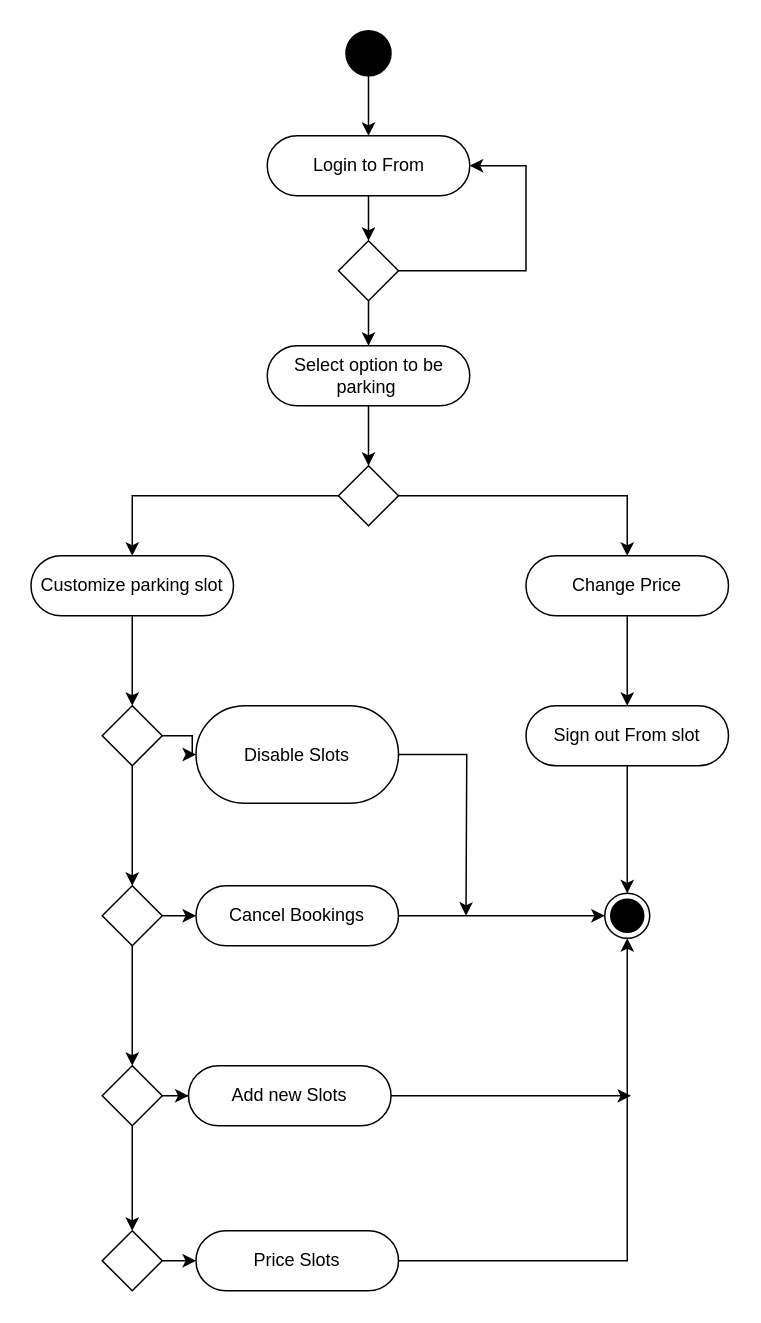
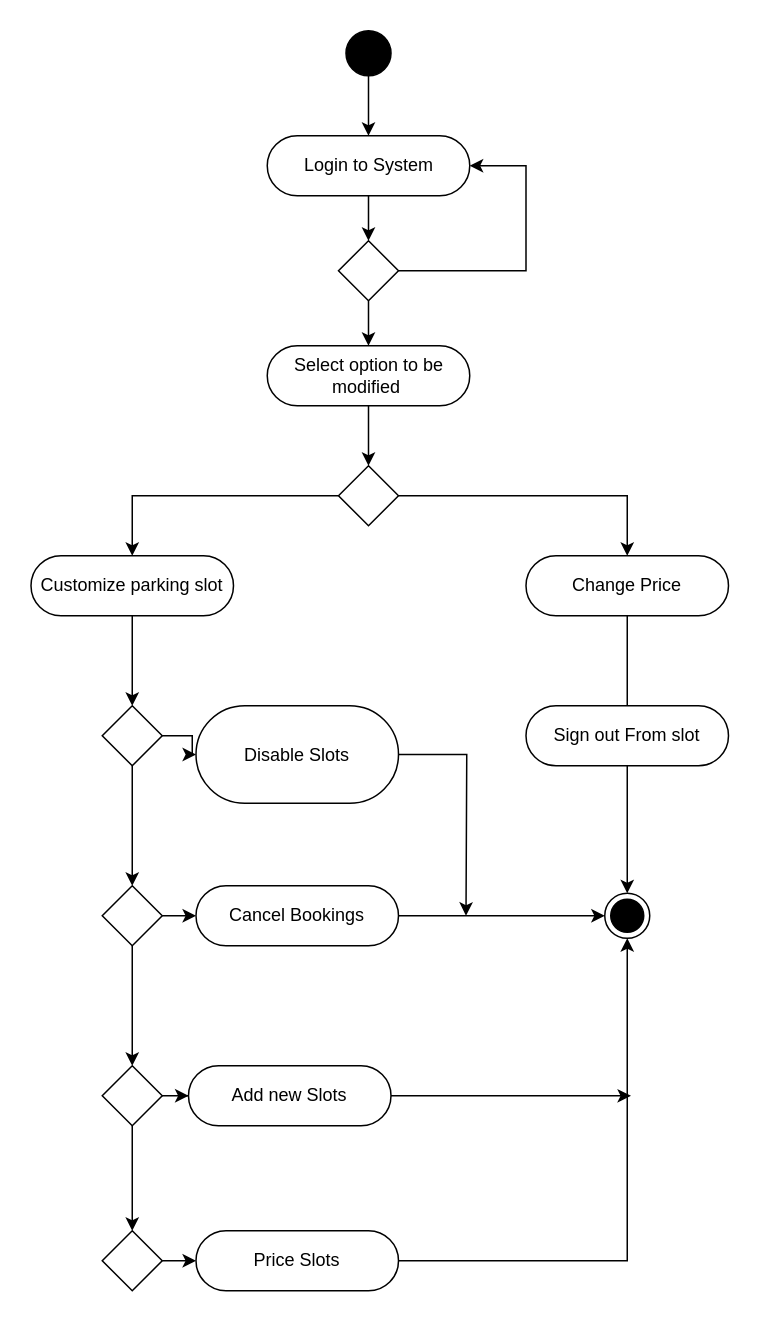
node "Login to From": label "Login to From" -> "Login to System"
node "Select option to be parking": label "Select option to be parking" -> "Select option to be modified"
edge "Change Price" -> "Sign out From slot": arrowhead classic -> none
